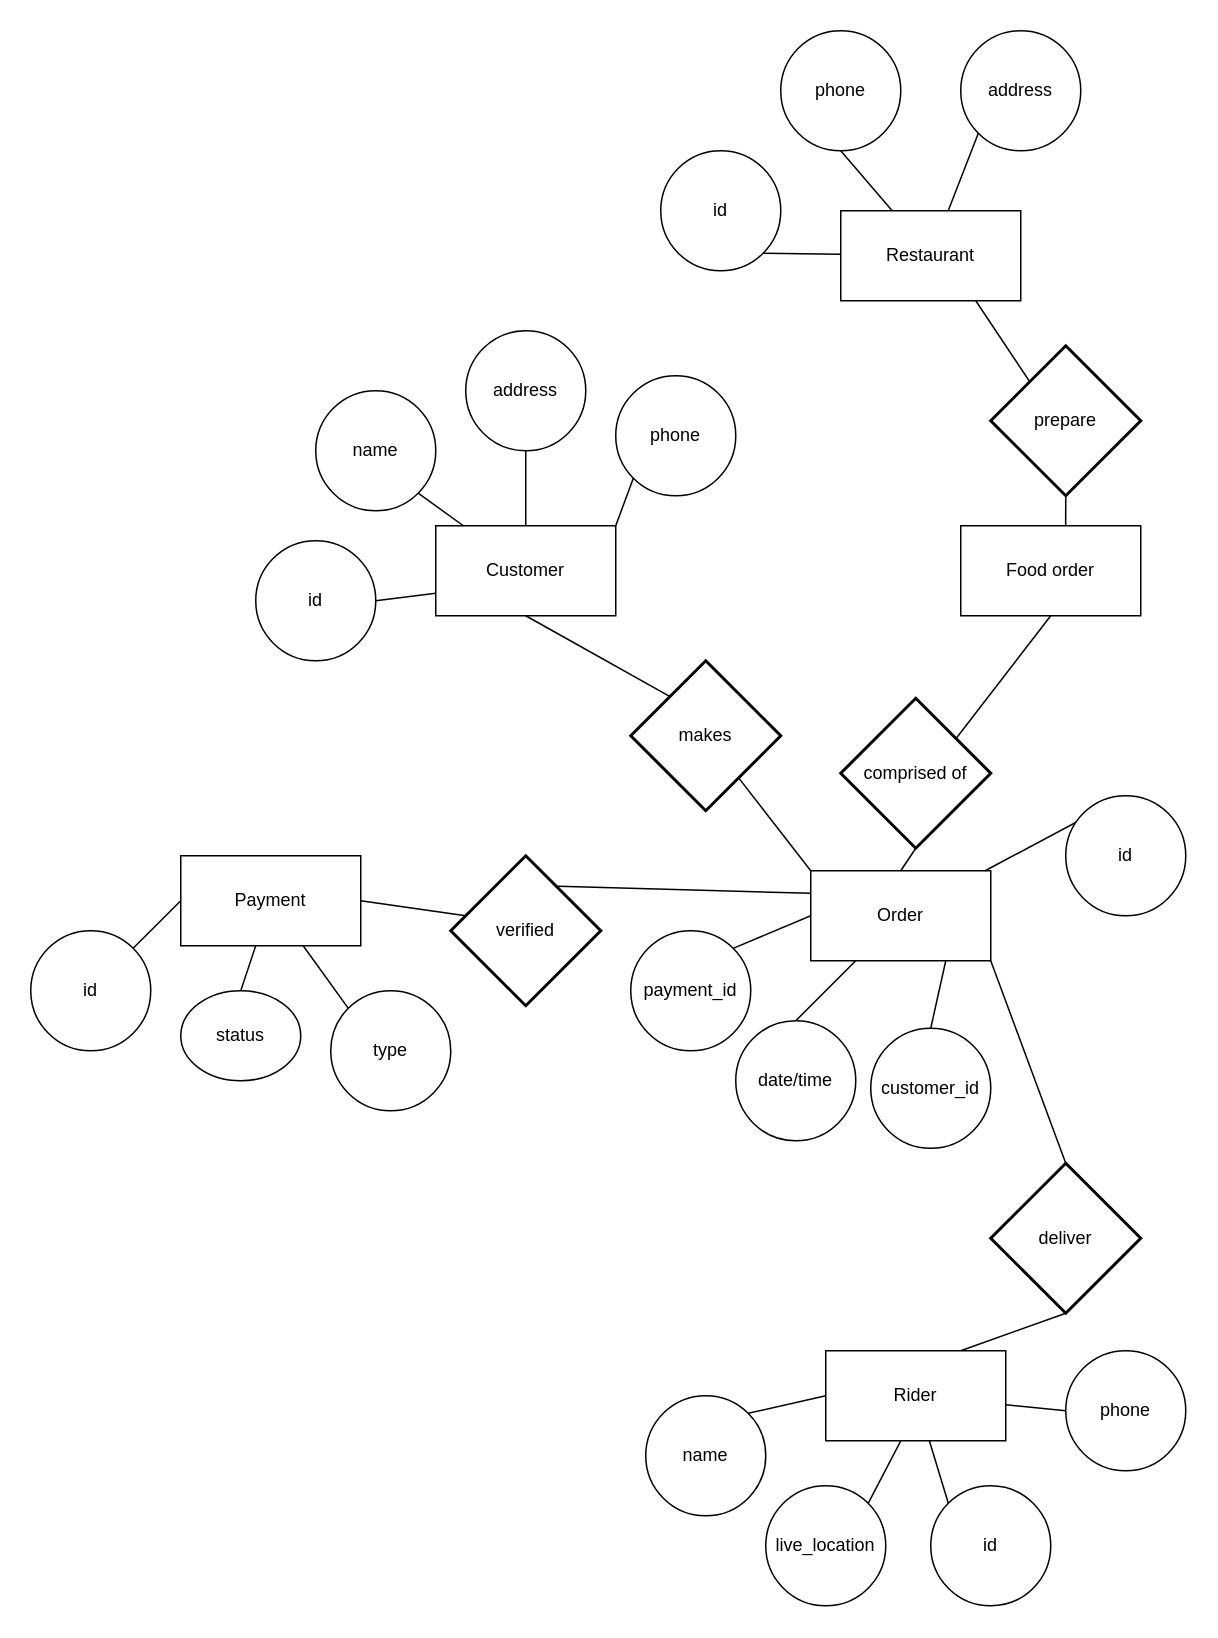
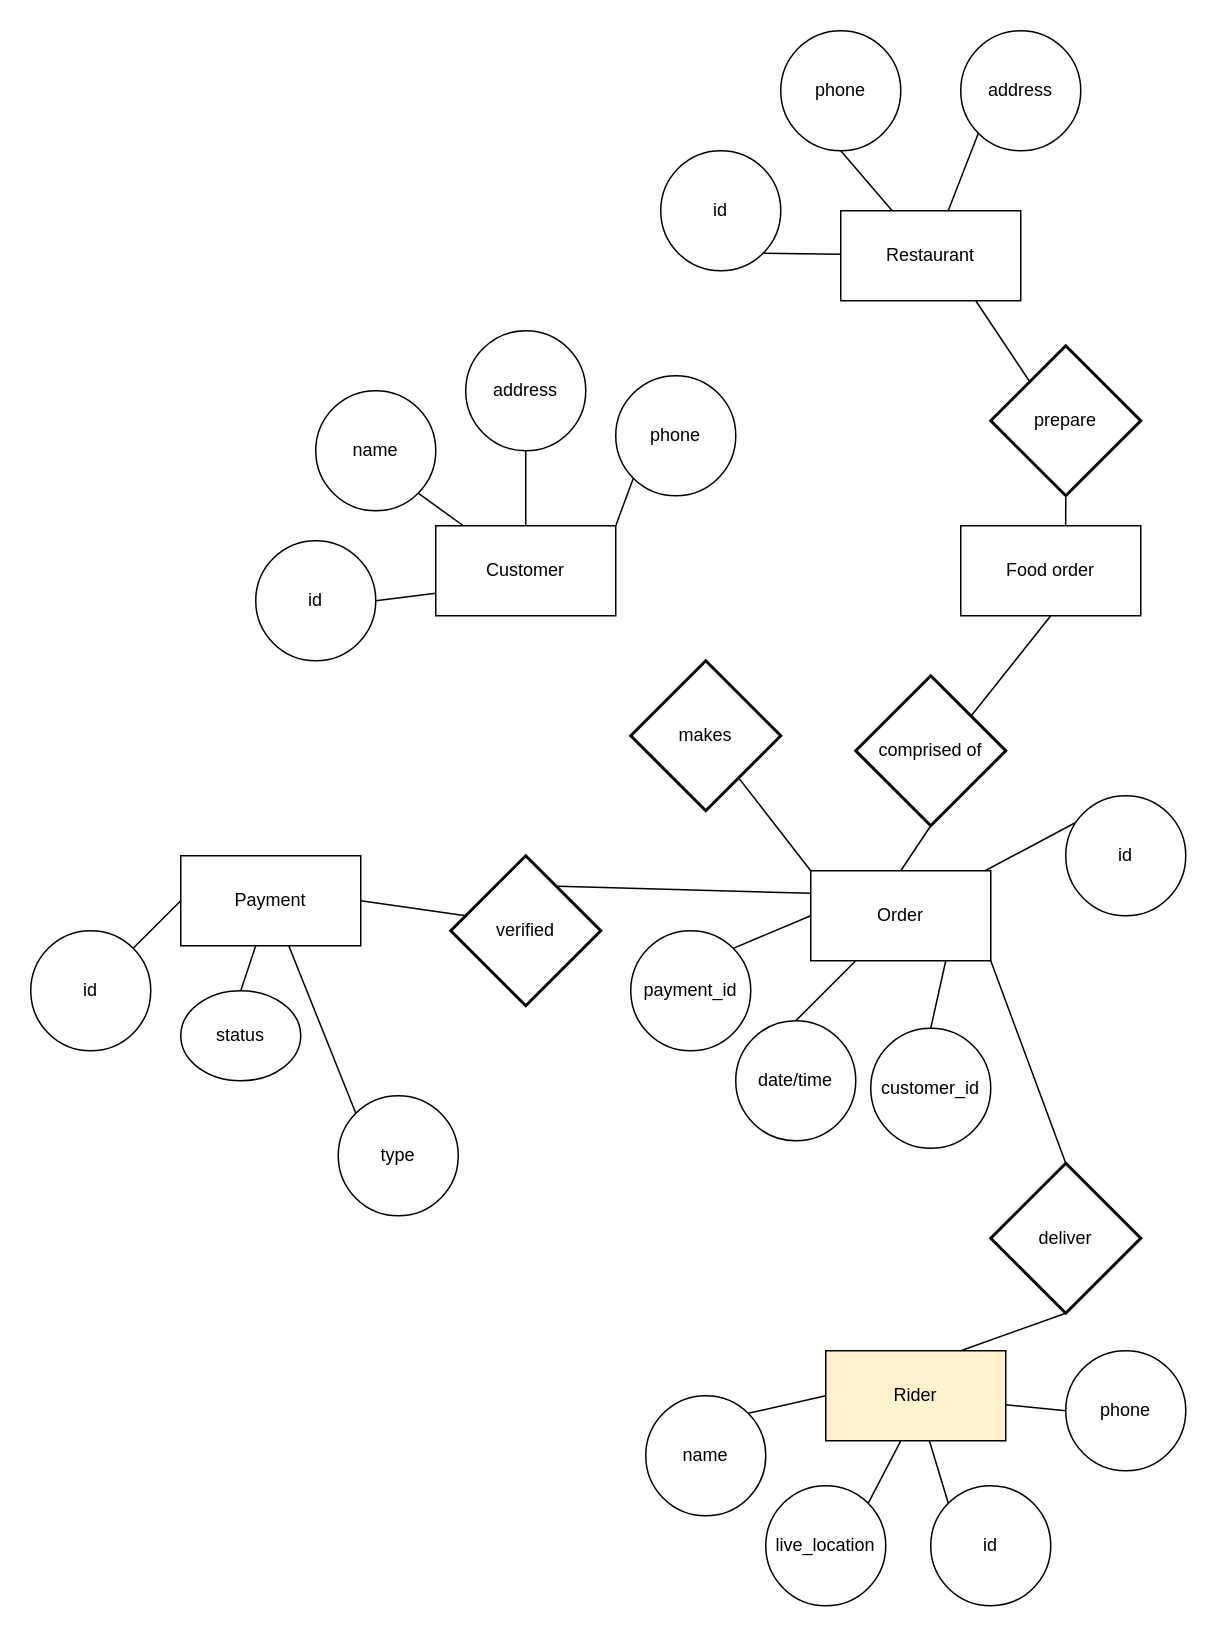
edge "Customer" -- "makes": removed
node "comprised of": moved (916, 773) -> (931, 751)
node "type": moved (391, 1051) -> (398, 1156)
node "Rider": fillcolor #ffffff -> #fff2cc
